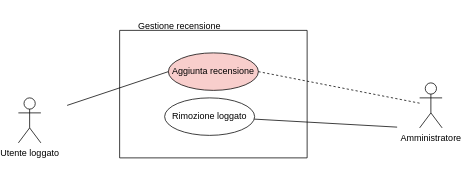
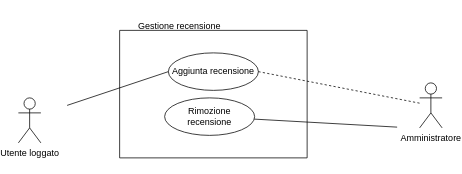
node "Aggiunta recensione": fillcolor #f8cecc -> #ffffff
node "Rimozione loggato": label "Rimozione loggato" -> "Rimozione recensione"
